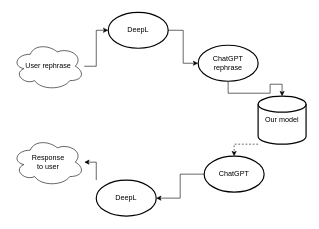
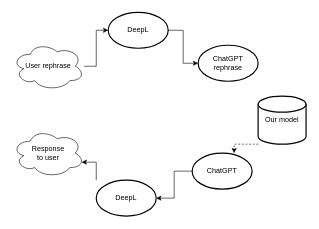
edge "ChatGPT rephrase" -> "Our model": removed
node "Response to user": moved (48, 162) -> (48, 153)
node "ChatGPT": moved (234, 174) -> (222, 171)
